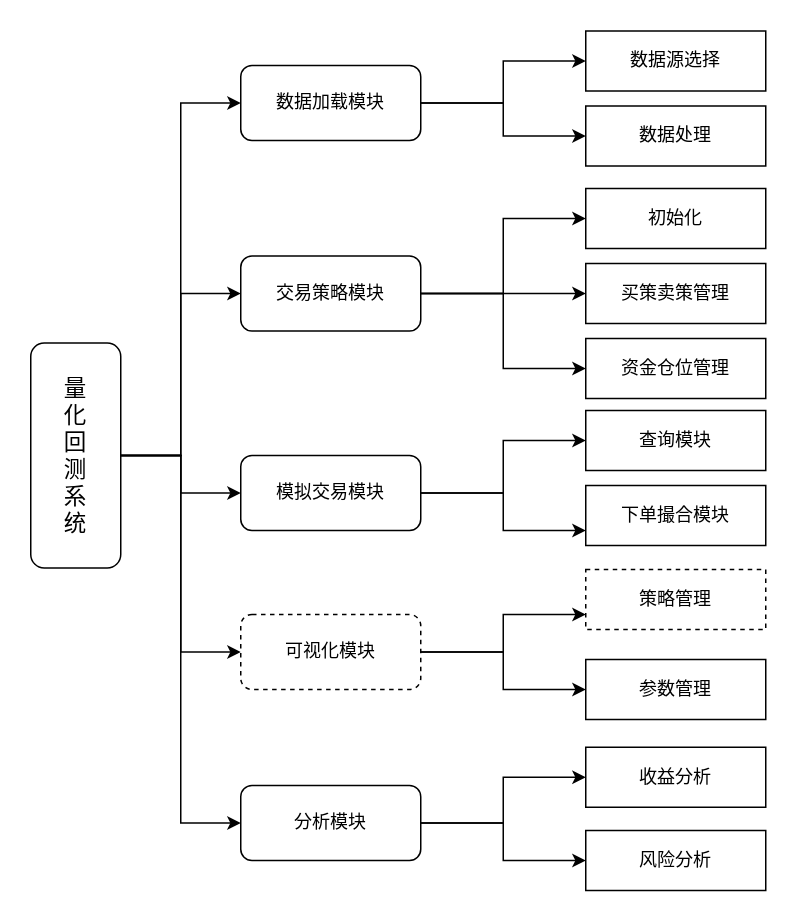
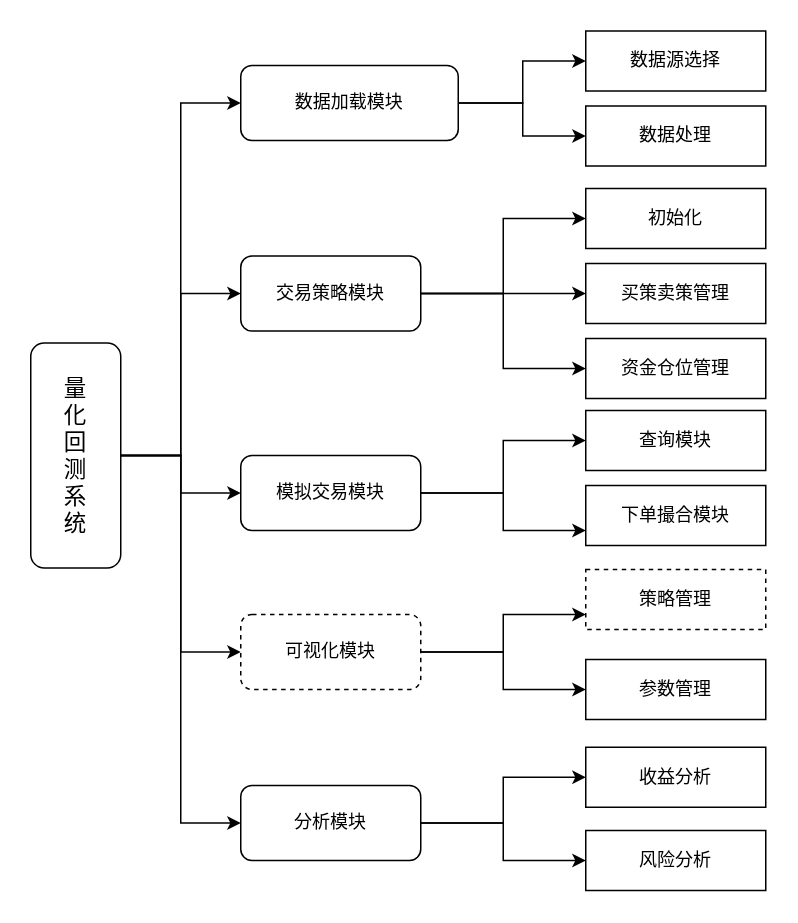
node "数据加载模块": size 180x75 -> 218x75
